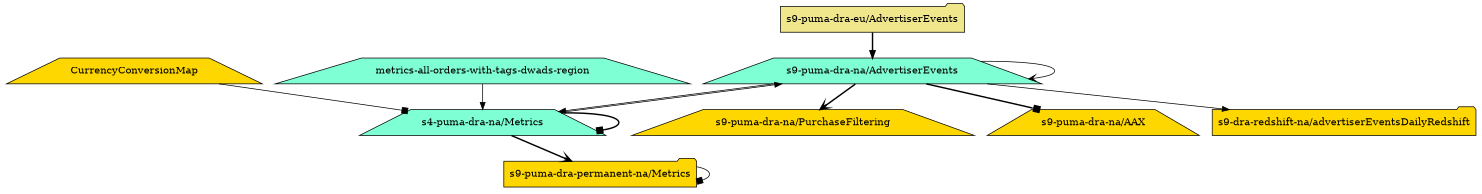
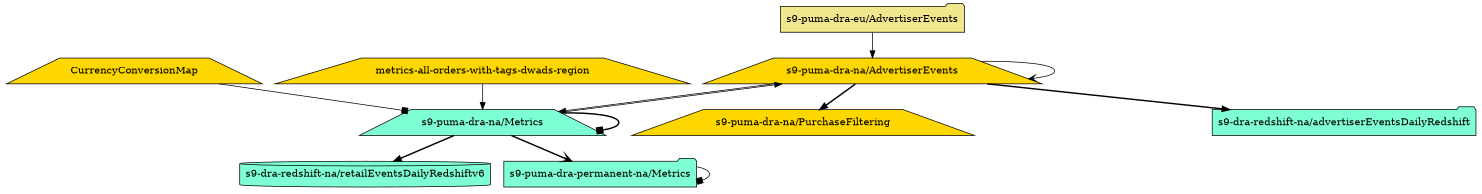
edge "s9-puma-dra-eu/AdvertiserEvents" -> "s9-puma-dra-na/AdvertiserEvents": style bold -> solid
node "metrics-all-orders-with-tags-dwads-region": fillcolor aquamarine -> gold
node "s9-puma-dra-na/AdvertiserEvents": fillcolor aquamarine -> gold
edge "s9-puma-dra-na/AdvertiserEvents" -> "s9-puma-dra-na/PurchaseFiltering": arrowhead vee -> normal
edge "s9-puma-dra-na/AdvertiserEvents" -> "s9-dra-redshift-na/advertiserEventsDailyRedshift": style solid -> bold
node "s4-puma-dra-na/Metrics": label "s4-puma-dra-na/Metrics" -> "s9-puma-dra-na/Metrics"
node "s9-puma-dra-na/AAX": removed
node "s9-dra-redshift-na/advertiserEventsDailyRedshift": fillcolor gold -> aquamarine
node "s9-dra-redshift-na/retailEventsDailyRedshiftv6": added
node "s9-puma-dra-permanent-na/Metrics": fillcolor gold -> aquamarine
